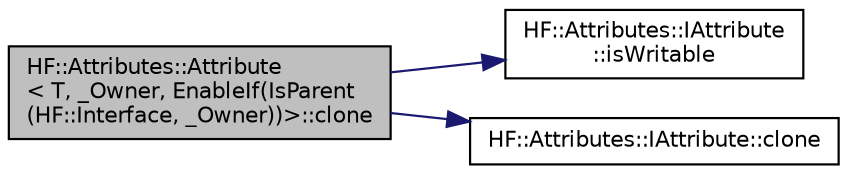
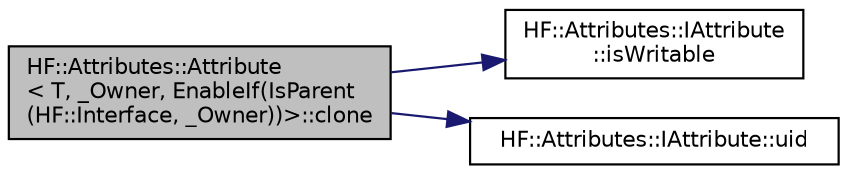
node "HF::Attributes::IAttribute::clone": label "HF::Attributes::IAttribute::clone" -> "HF::Attributes::IAttribute::uid"
